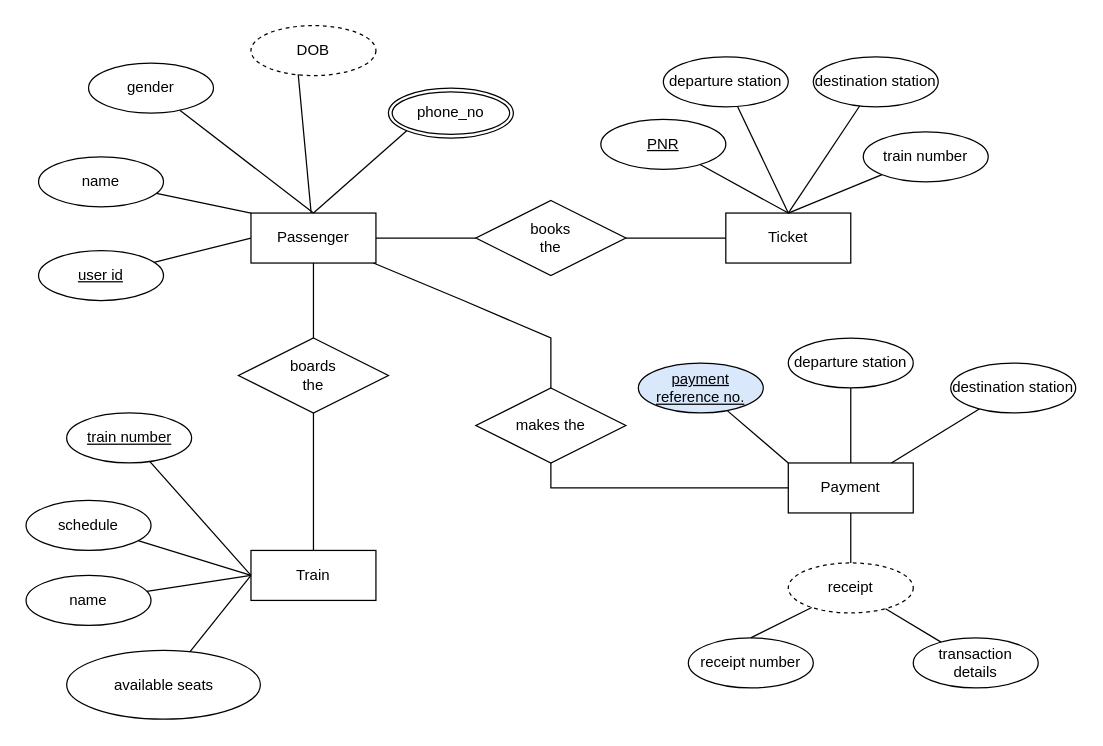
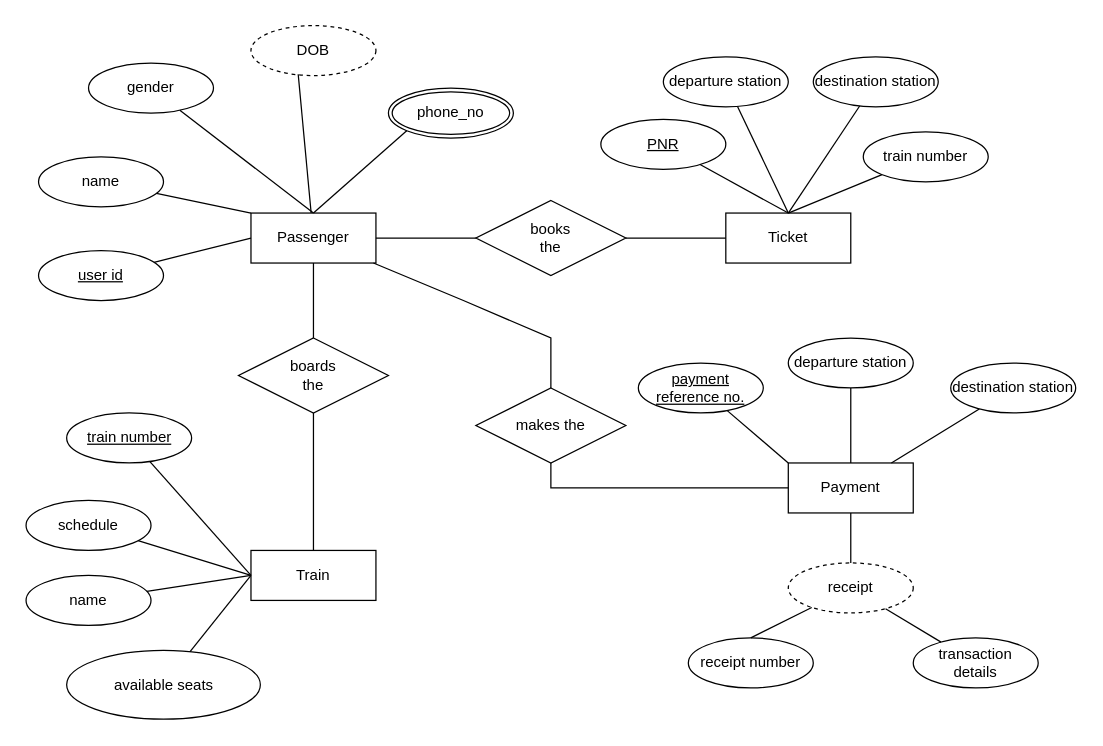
node "payment reference no.": fillcolor #dae8fc -> #ffffff
